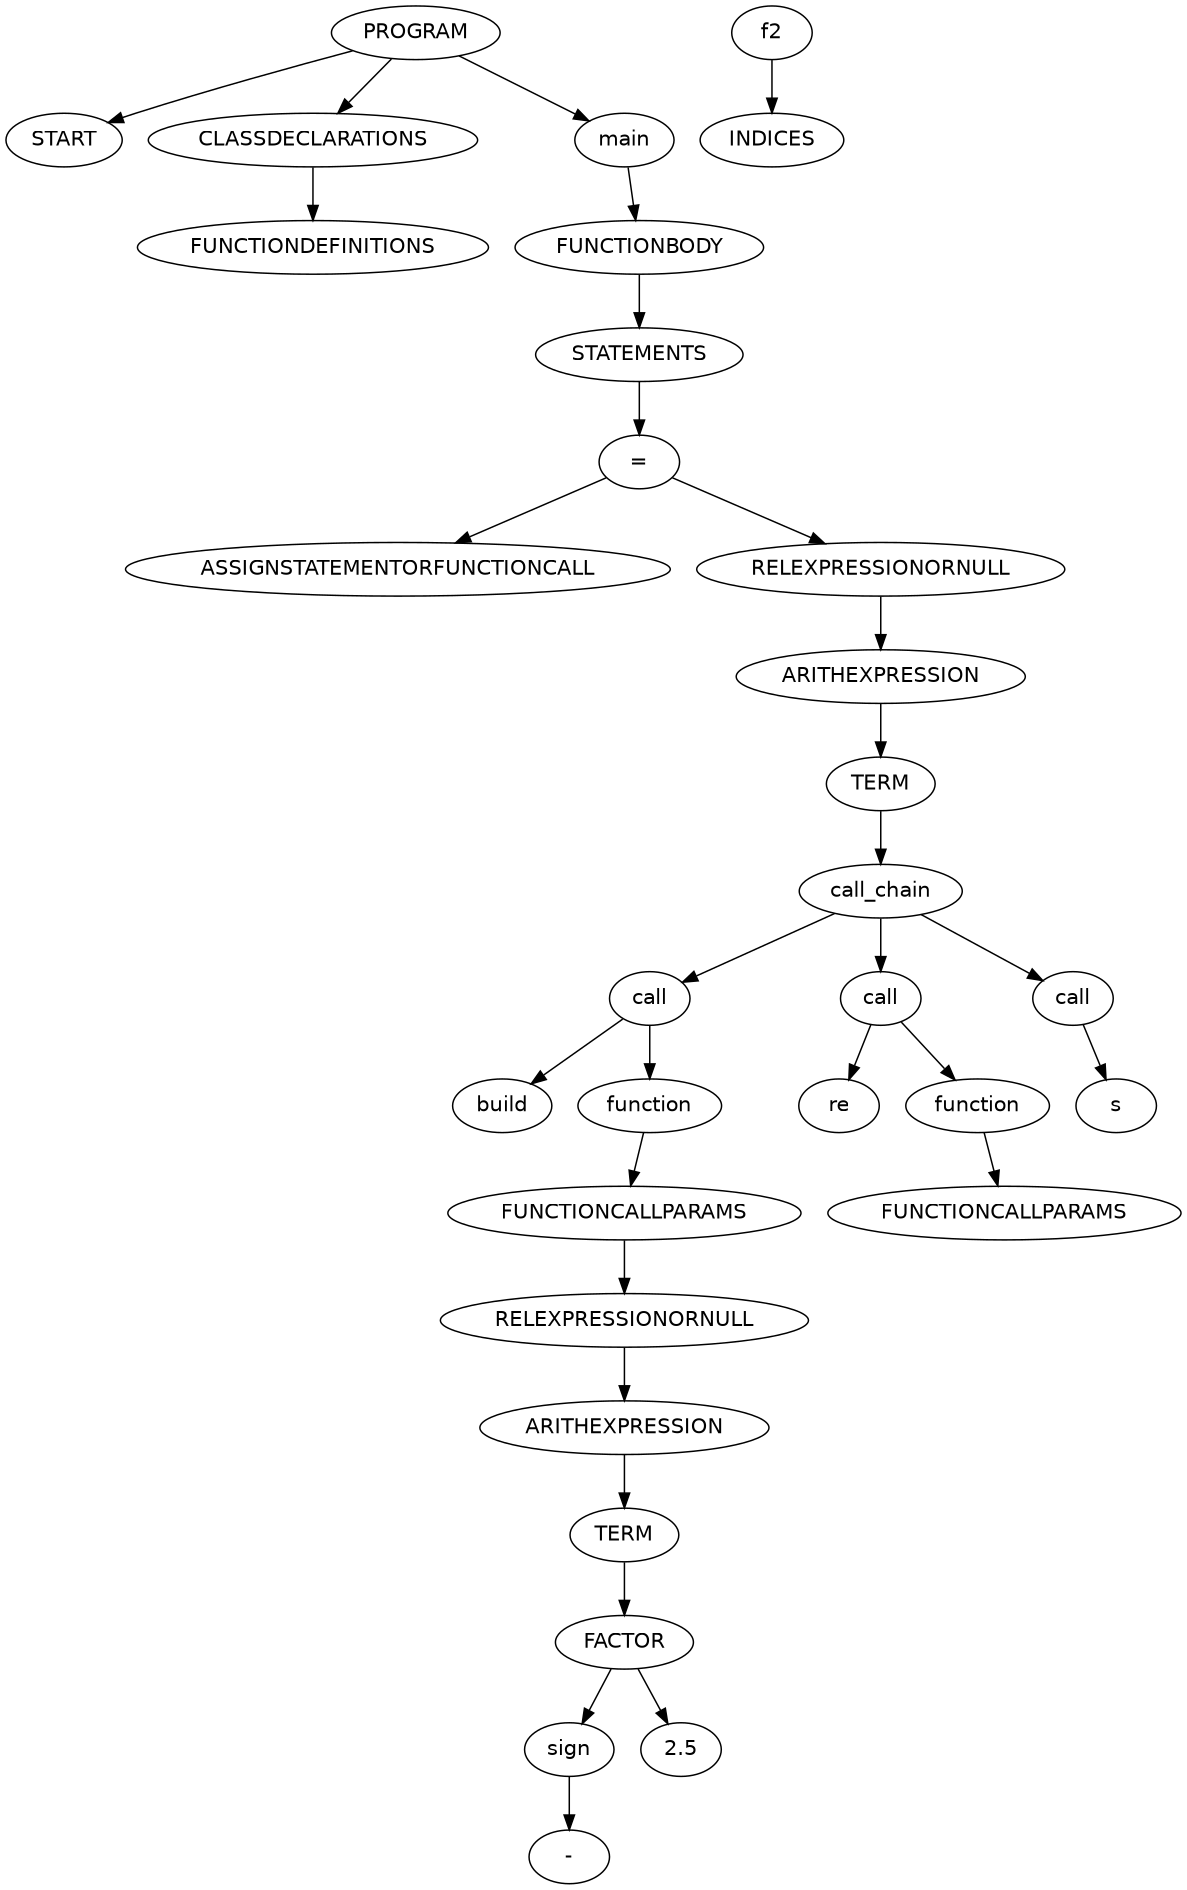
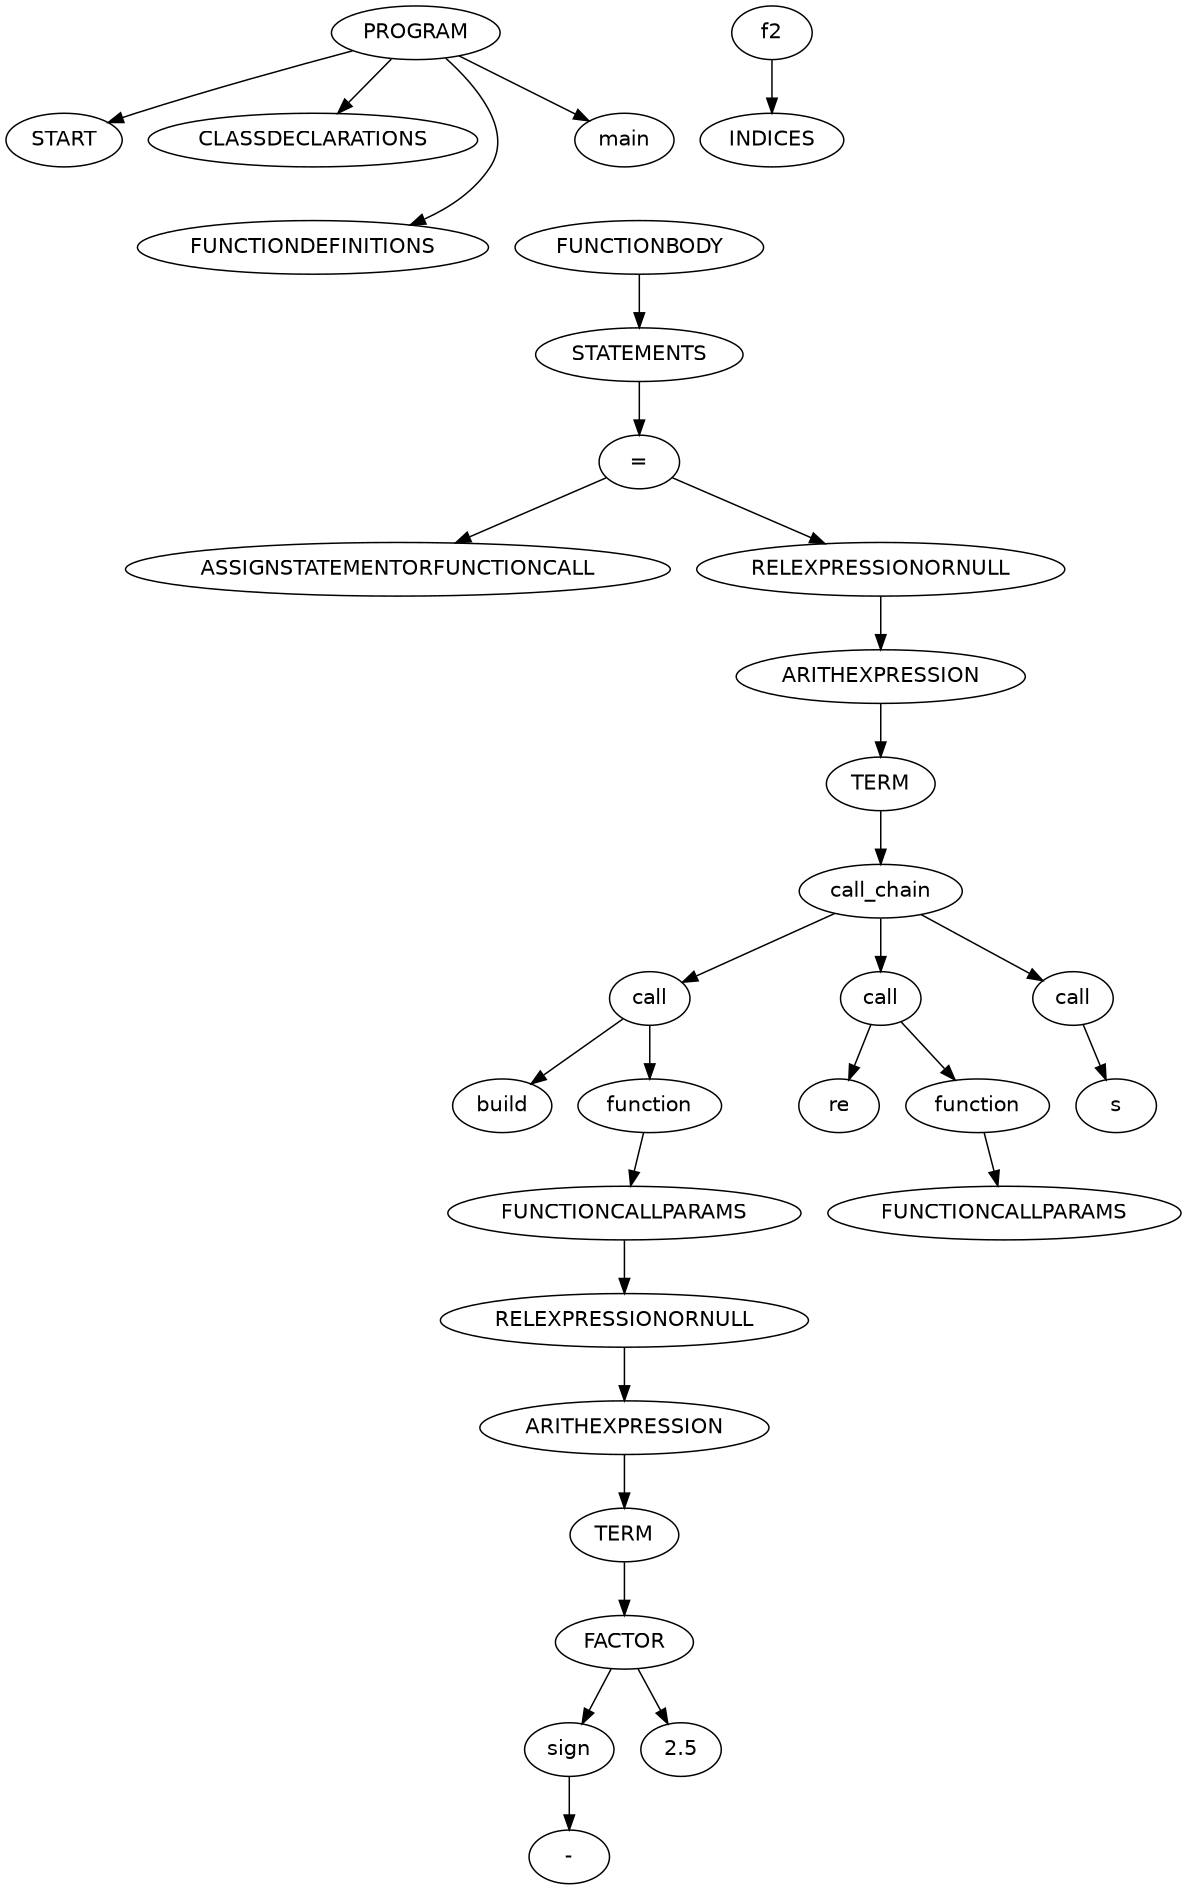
edge "CLASSDECLARATIONS" -> "FUNCTIONDEFINITIONS": now "PROGRAM" -> "FUNCTIONDEFINITIONS"
edge "main" -> "FUNCTIONBODY": removed
